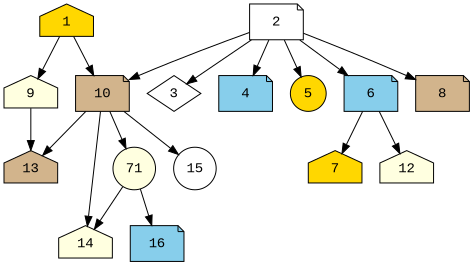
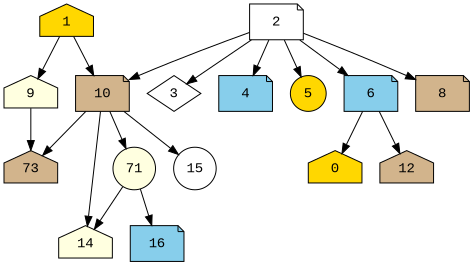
node "13": label "13" -> "73"
node "7": label "7" -> "0"
node "12": fillcolor lightyellow -> tan
